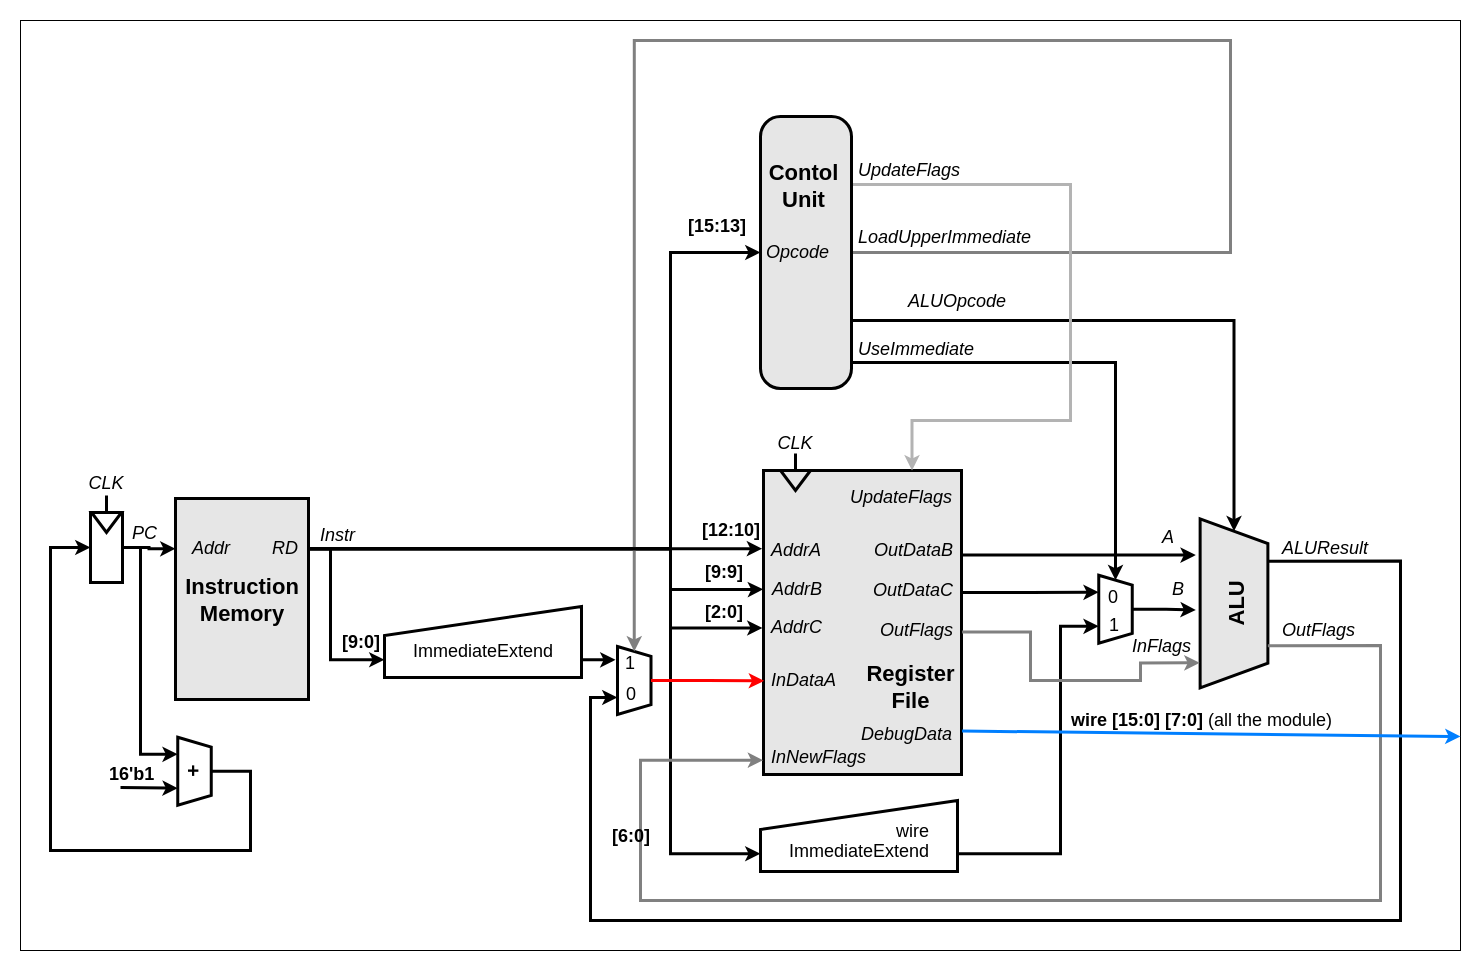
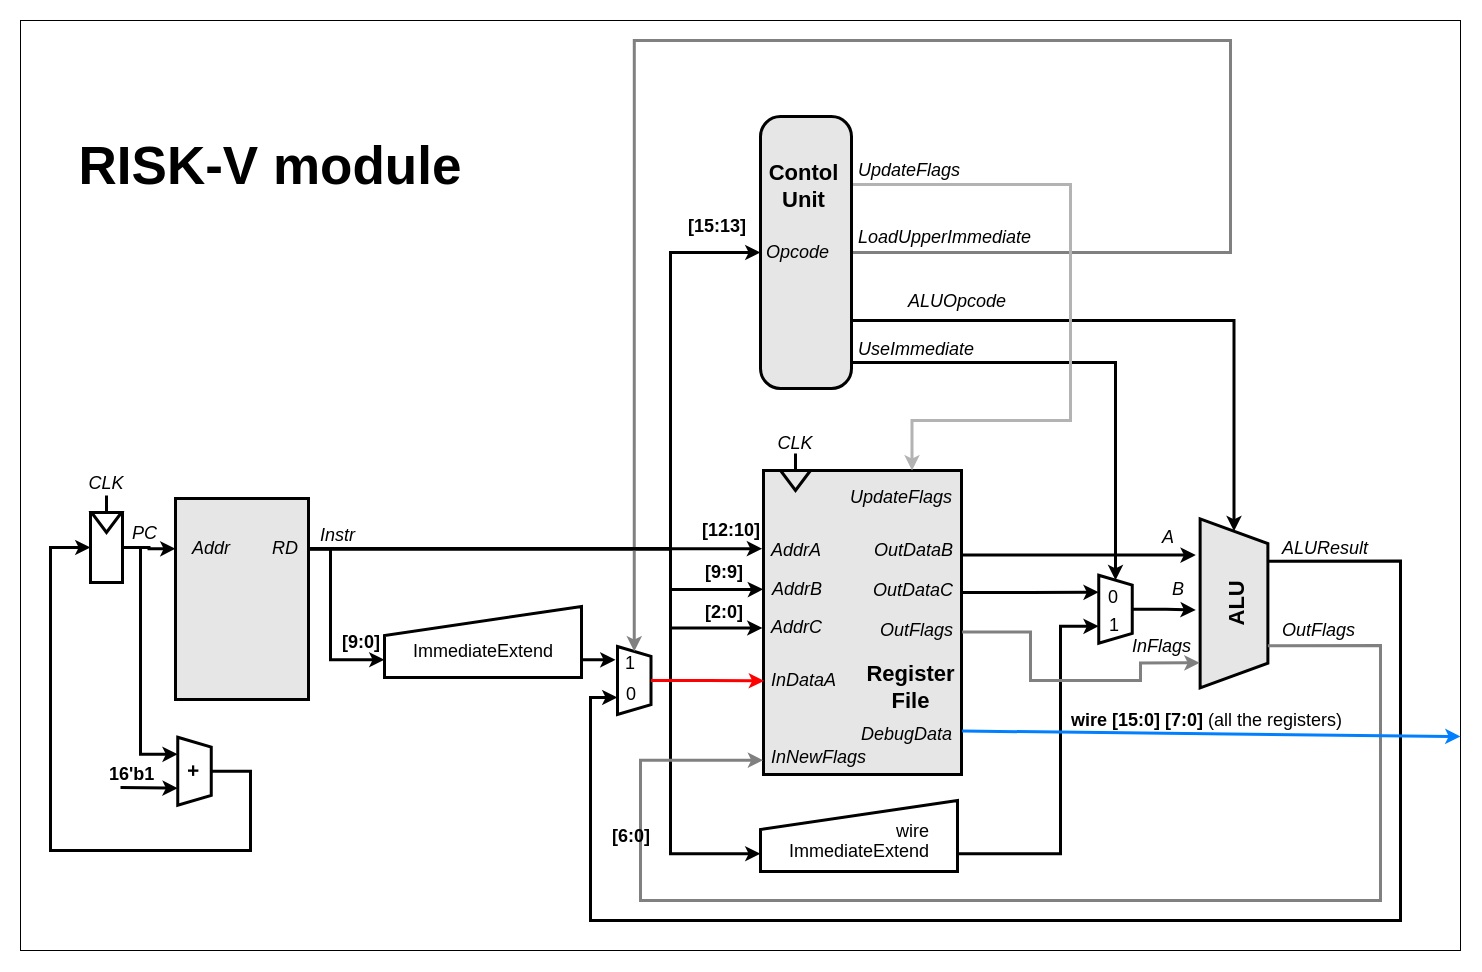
node "RISK-V module": added
node "Instruction Memory": removed
node "wire [15:0] [7:0] (all the module)": label "wire [15:0] [7:0] (all the module)" -> "wire [15:0] [7:0] (all the registers)"
